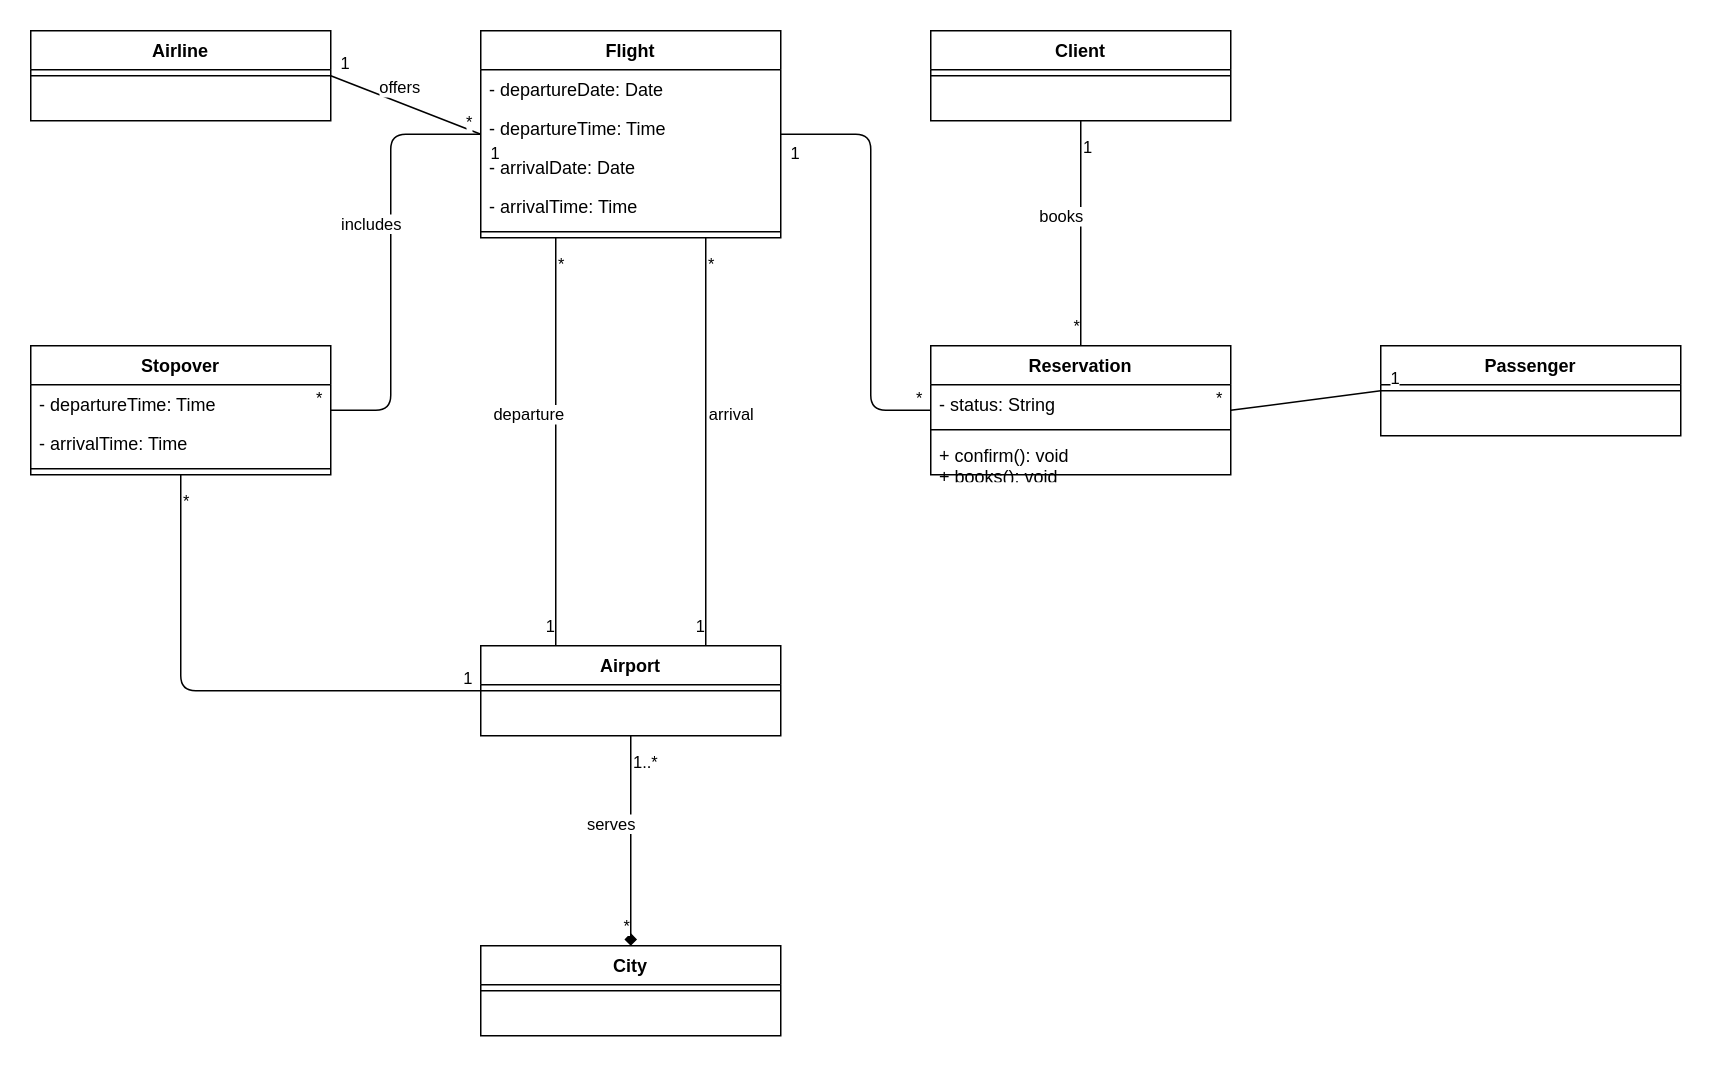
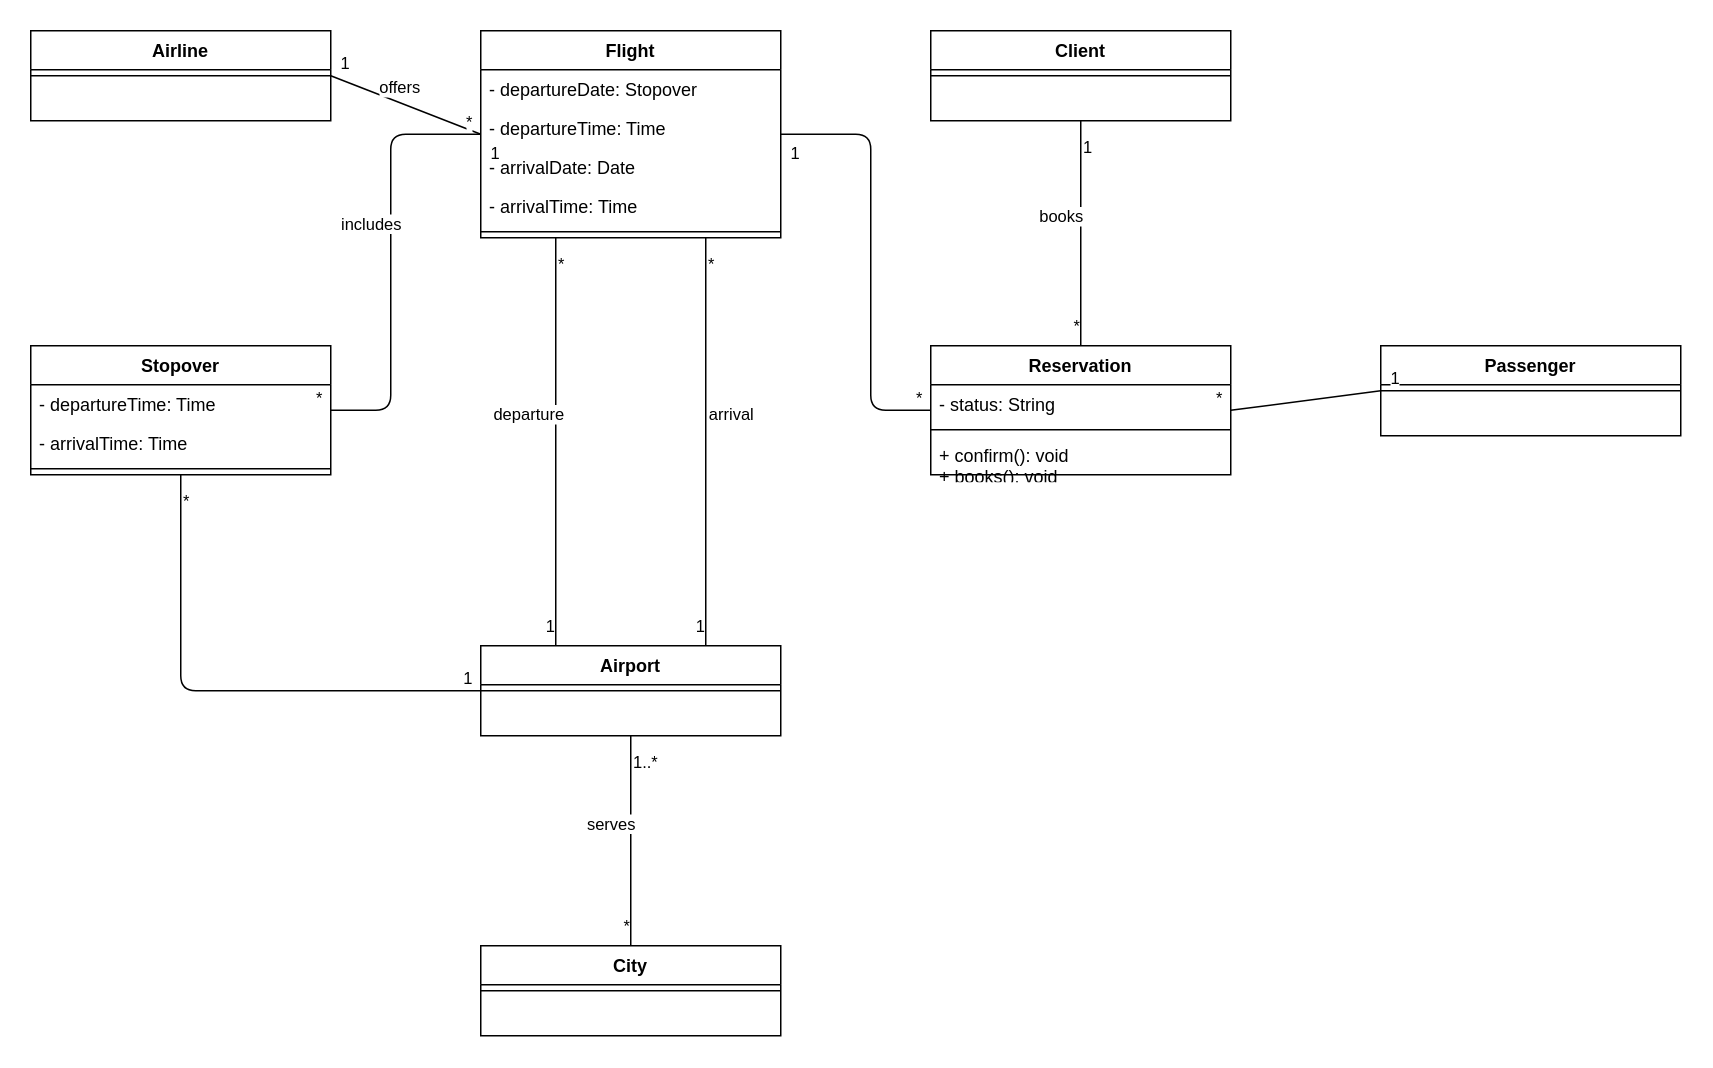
node "- departureDate: Date": label "- departureDate: Date" -> "- departureDate: Stopover"
edge "Airport" -> "City": arrowhead diamond -> none
